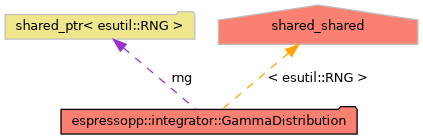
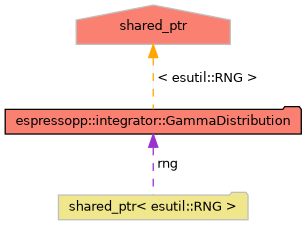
node "shared_shared": label "shared_shared" -> "shared_ptr"
edge "espressopp::integrator::GammaDistribution" -> "shared_ptr< esutil::RNG >": reversed
